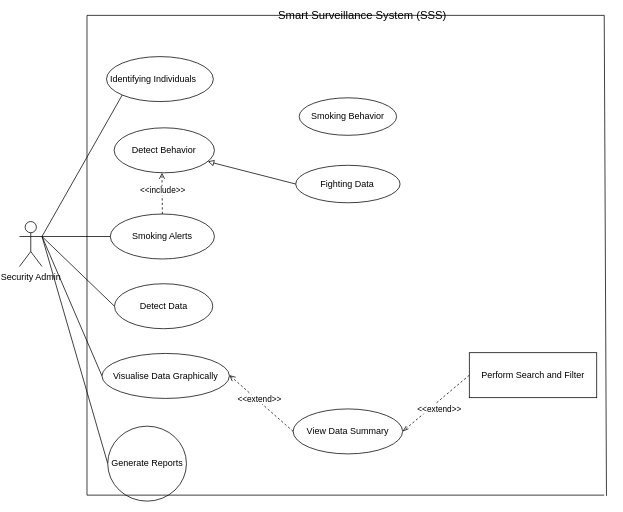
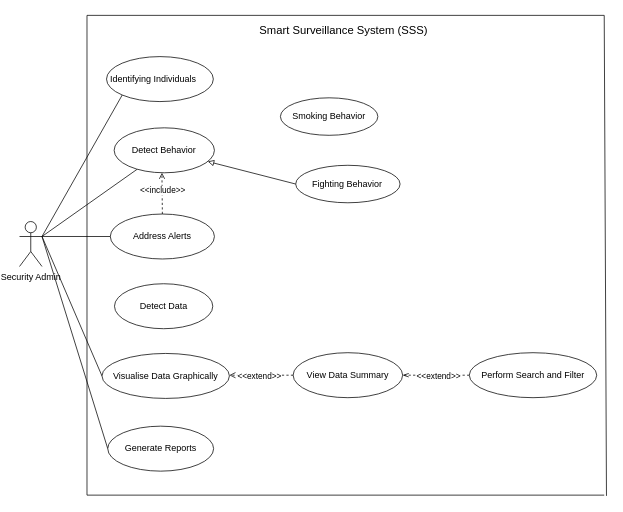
node "Smart Surveillance System (SSS)": moved (362, 15) -> (343, 30)
node "Smoking Behavior": moved (348, 117) -> (329, 117)
node "Fighting Data": label "Fighting Data" -> "Fighting Behavior"
node "Smoking Alerts": label "Smoking Alerts" -> "Address Alerts"
edge "Security Admin" -- "Detect Data": now "Security Admin" -- "Detect Behavior"
node "Perform Search and Filter": shape rectangle -> ellipse
node "View Data Summary": moved (348, 432) -> (348, 375)
node "Generate Reports": size 79x75 -> 106x45
